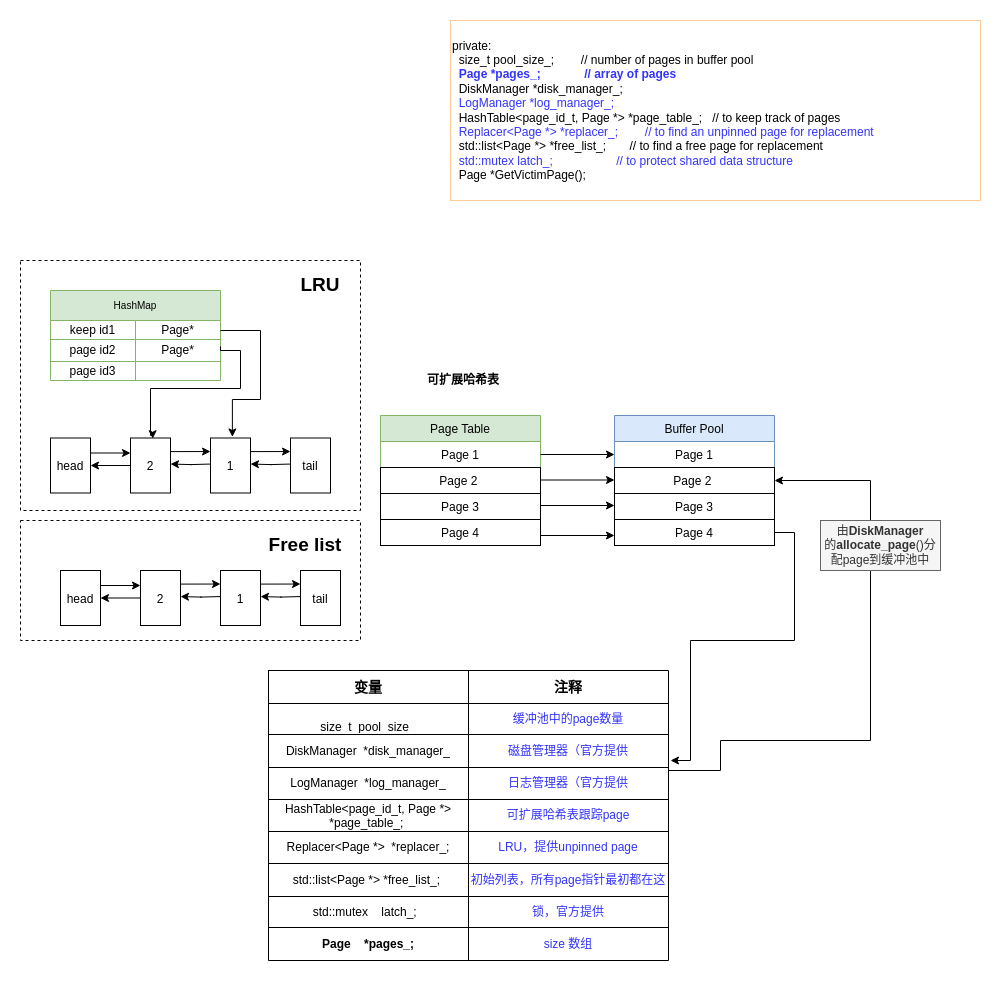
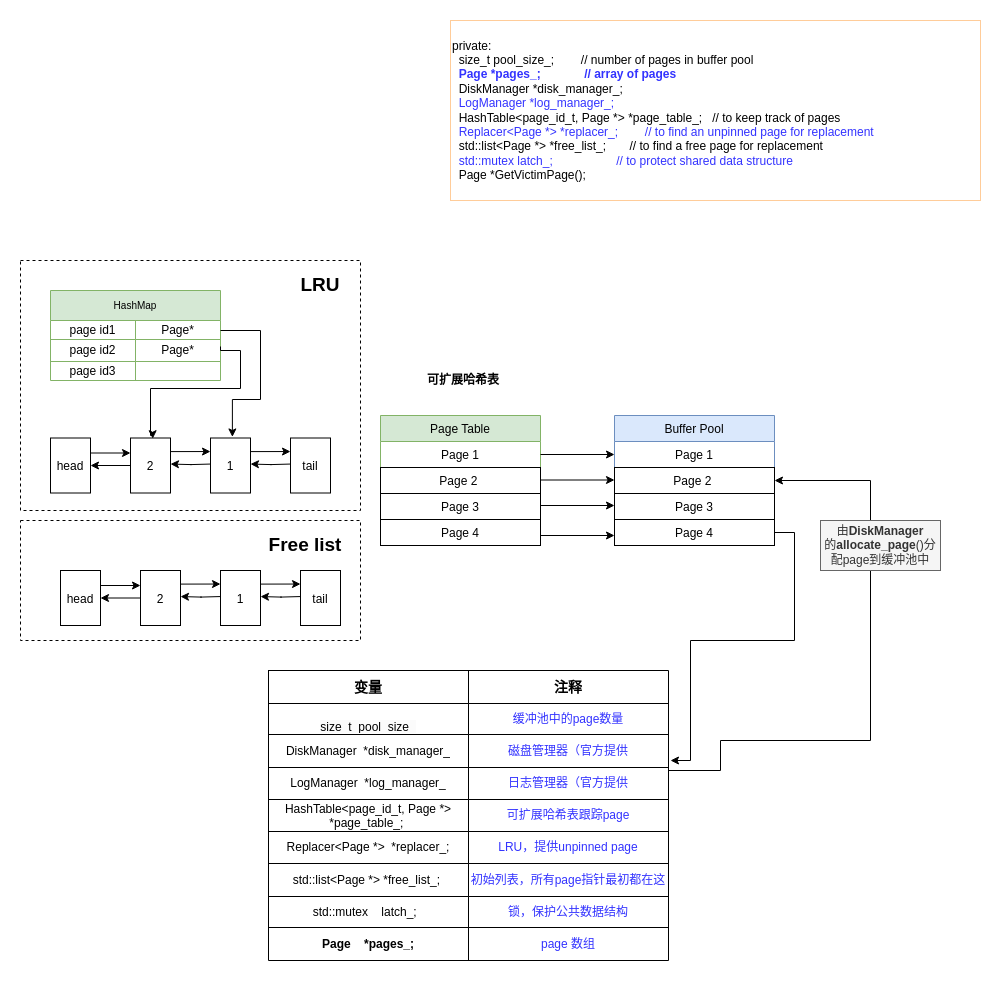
node "keep id1": label "keep id1" -> "page id1"
node "锁，官方提供": label "锁，官方提供" -> "锁，保护公共数据结构"
node "size 数组": label "size 数组" -> "page 数组"
